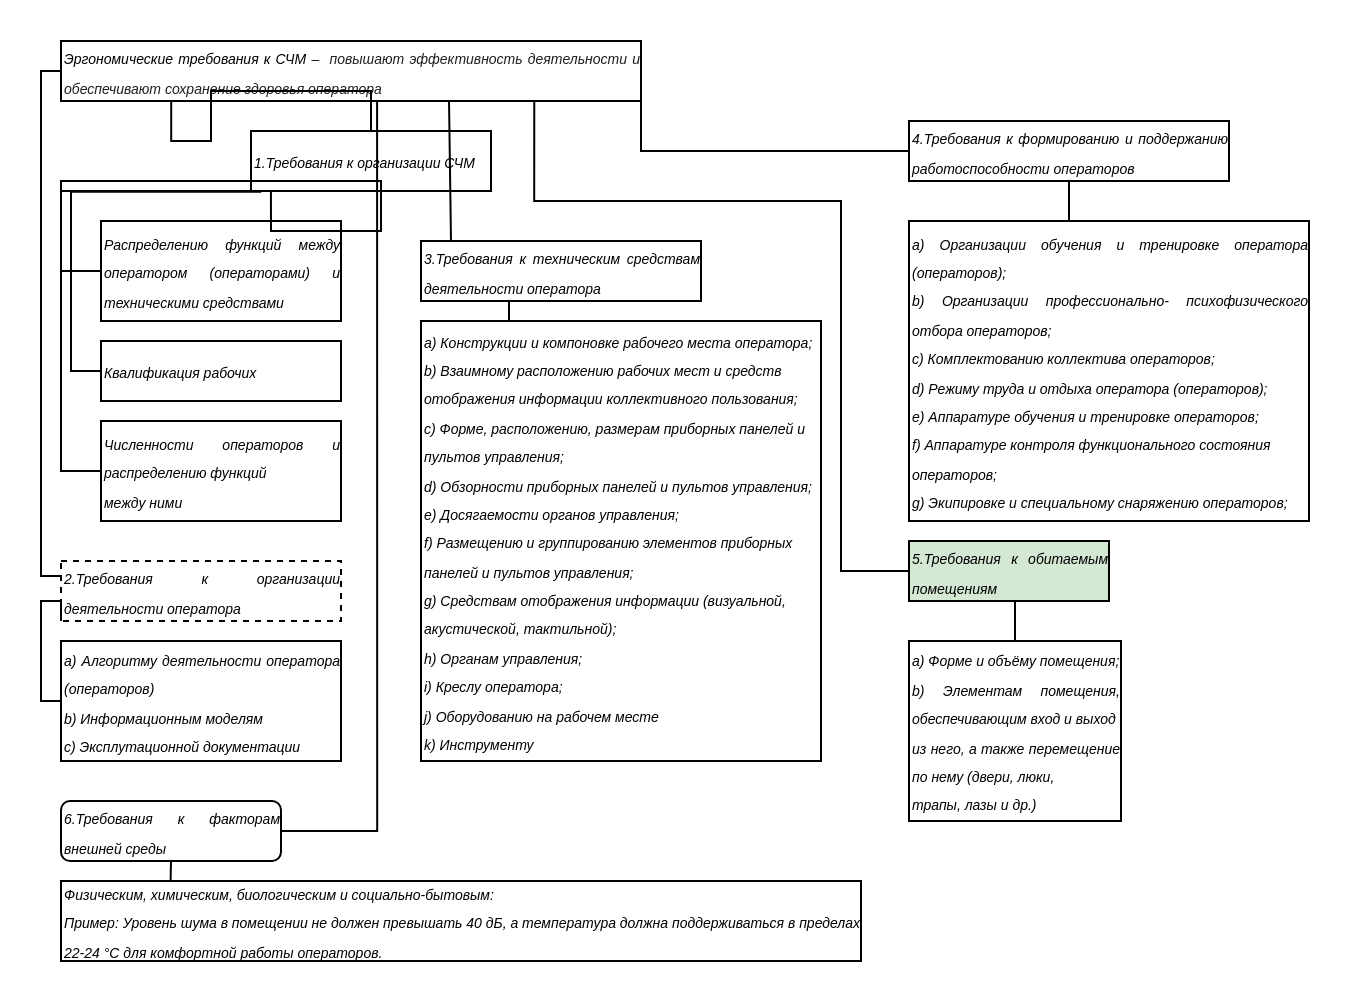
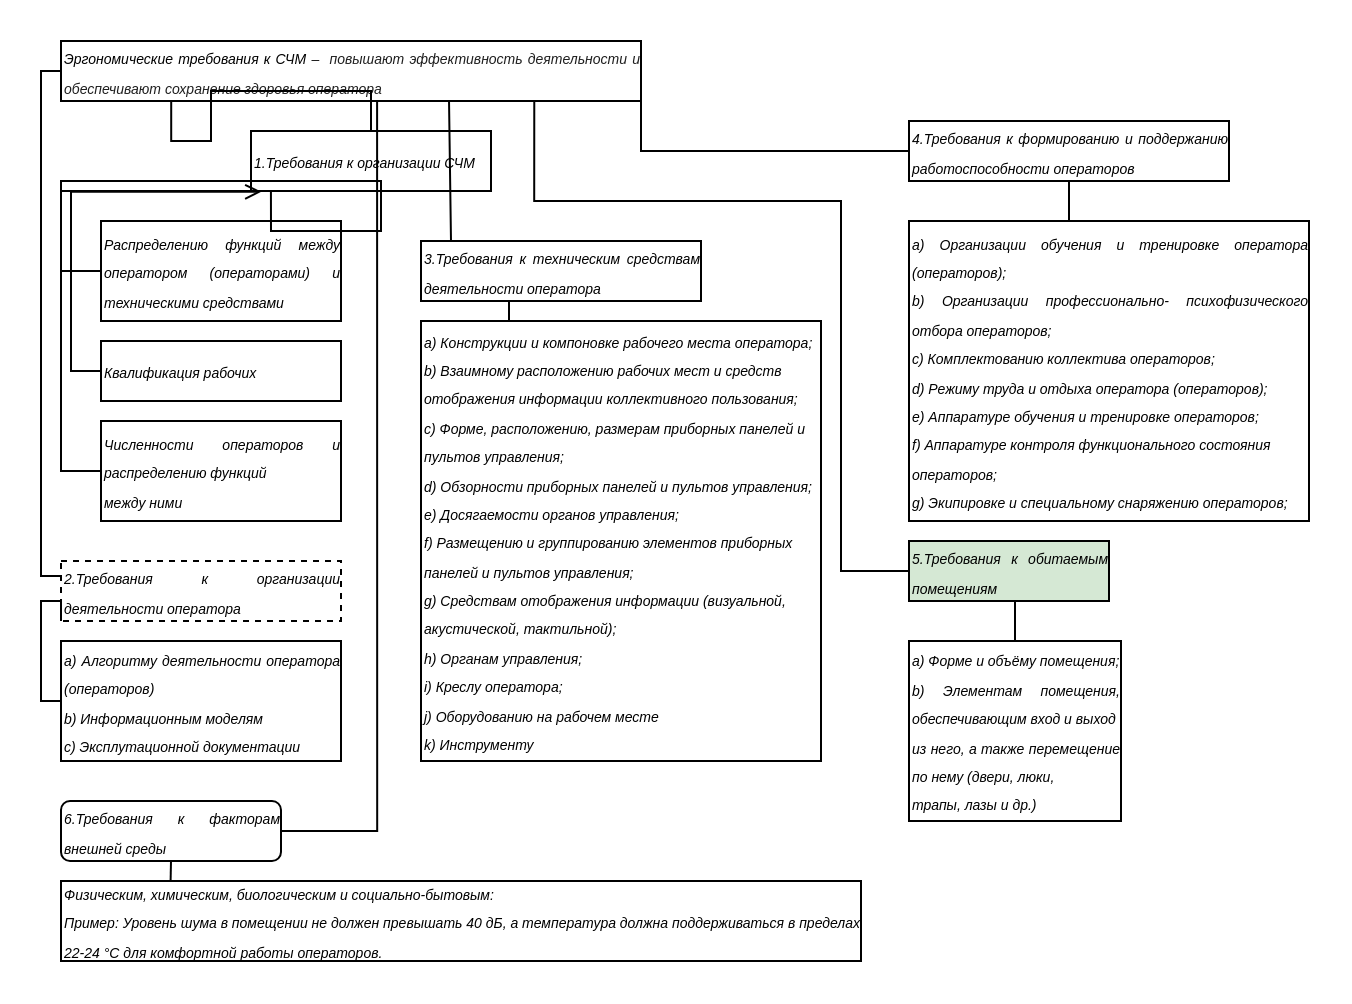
edge "1.Требования к организации СЧМ" -- "Квалификация рабочих": arrowhead none -> open
